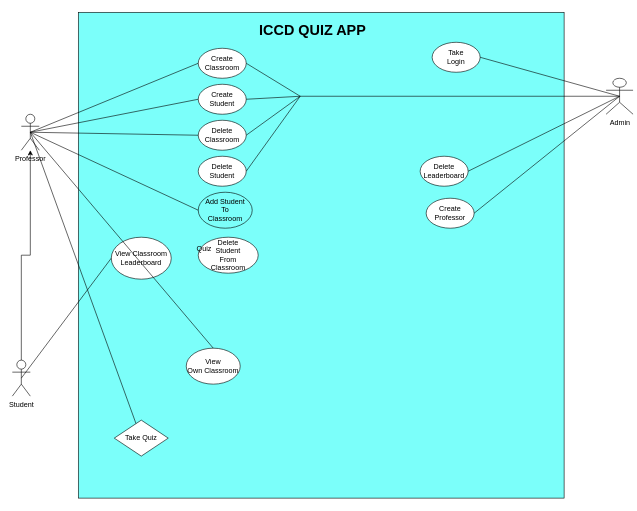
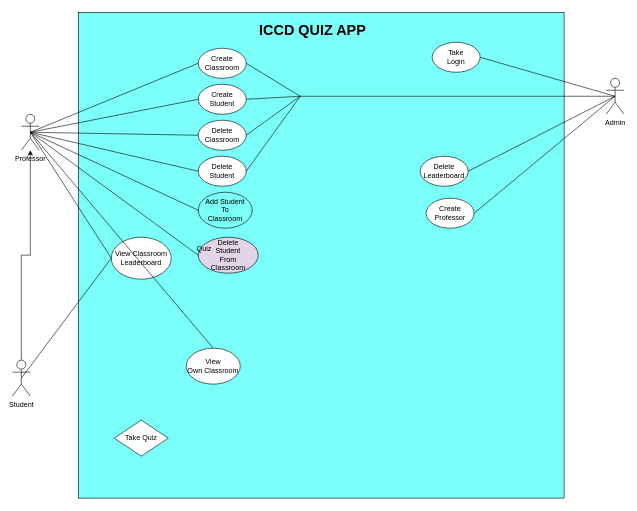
node "Admin": size 27x36 -> 18x36
edge "Professor" -- "Delete Student From Classroom": added
edge "Professor" -- "View Classroom Leaderboard": added
node "Delete Student From Classroom": fillcolor #ffffff -> #e1d5e7
edge "Professor" -- "Take Quiz": now "Professor" -- "Delete Student"
